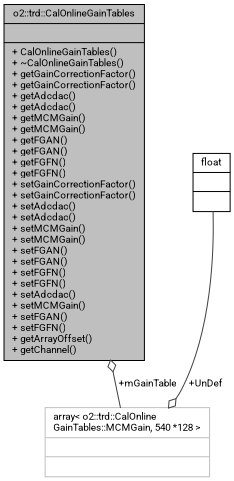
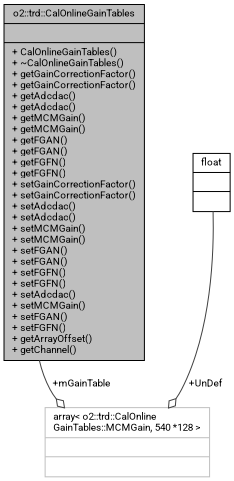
edge "array< o2::trd::CalOnline" -> "o2::trd::CalOnlineGainTables": reversed
